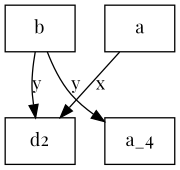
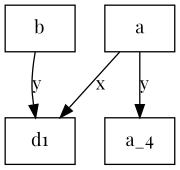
edge "b" -> "a_4": now "a" -> "a_4"
node "d2": label "d2" -> "d1"
